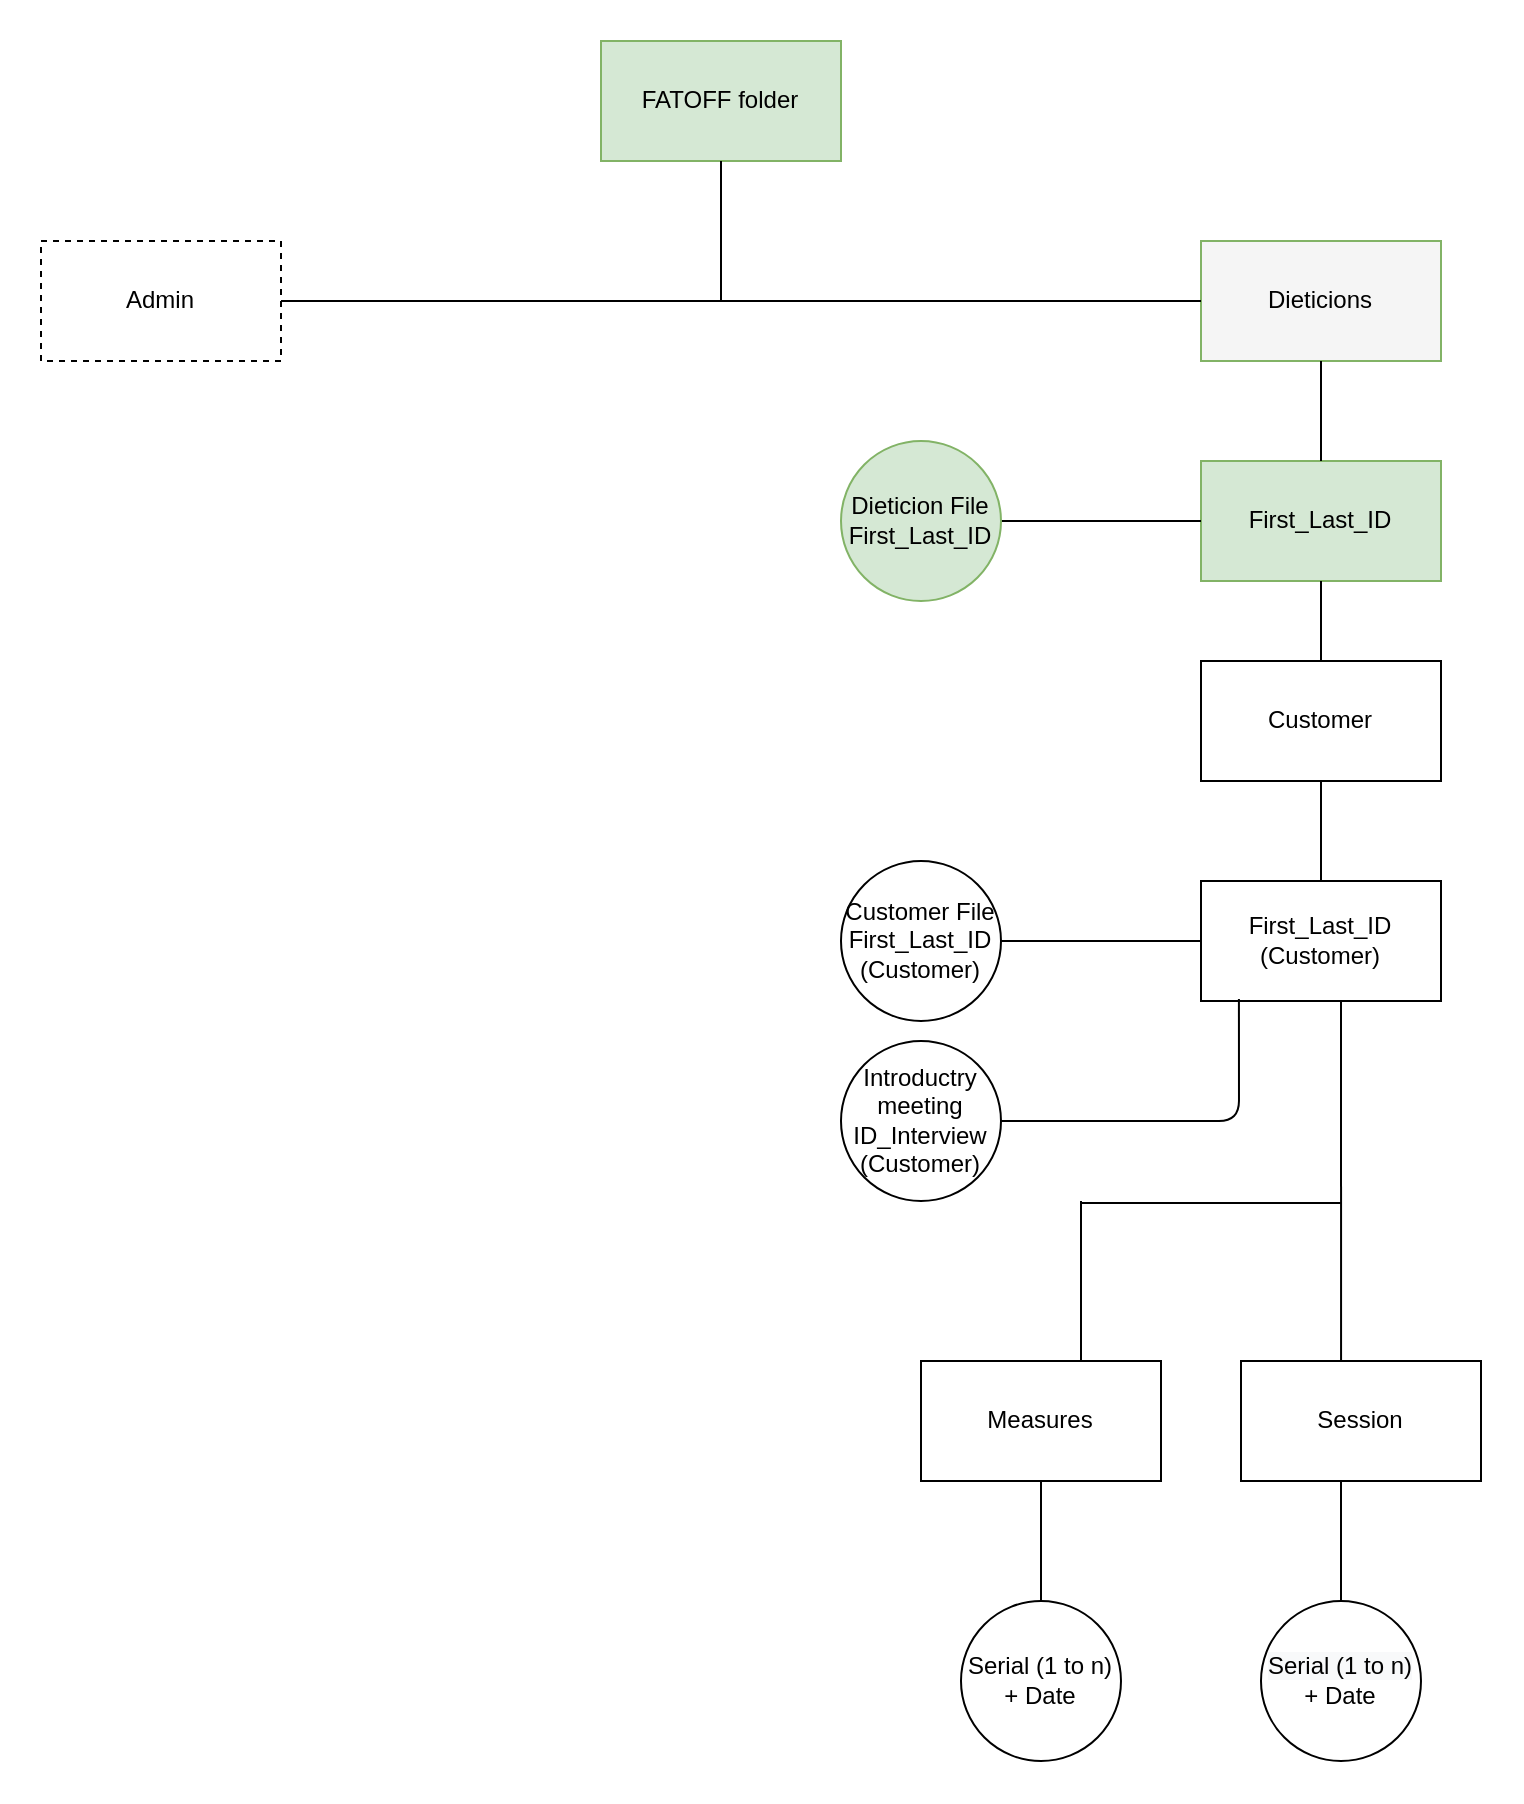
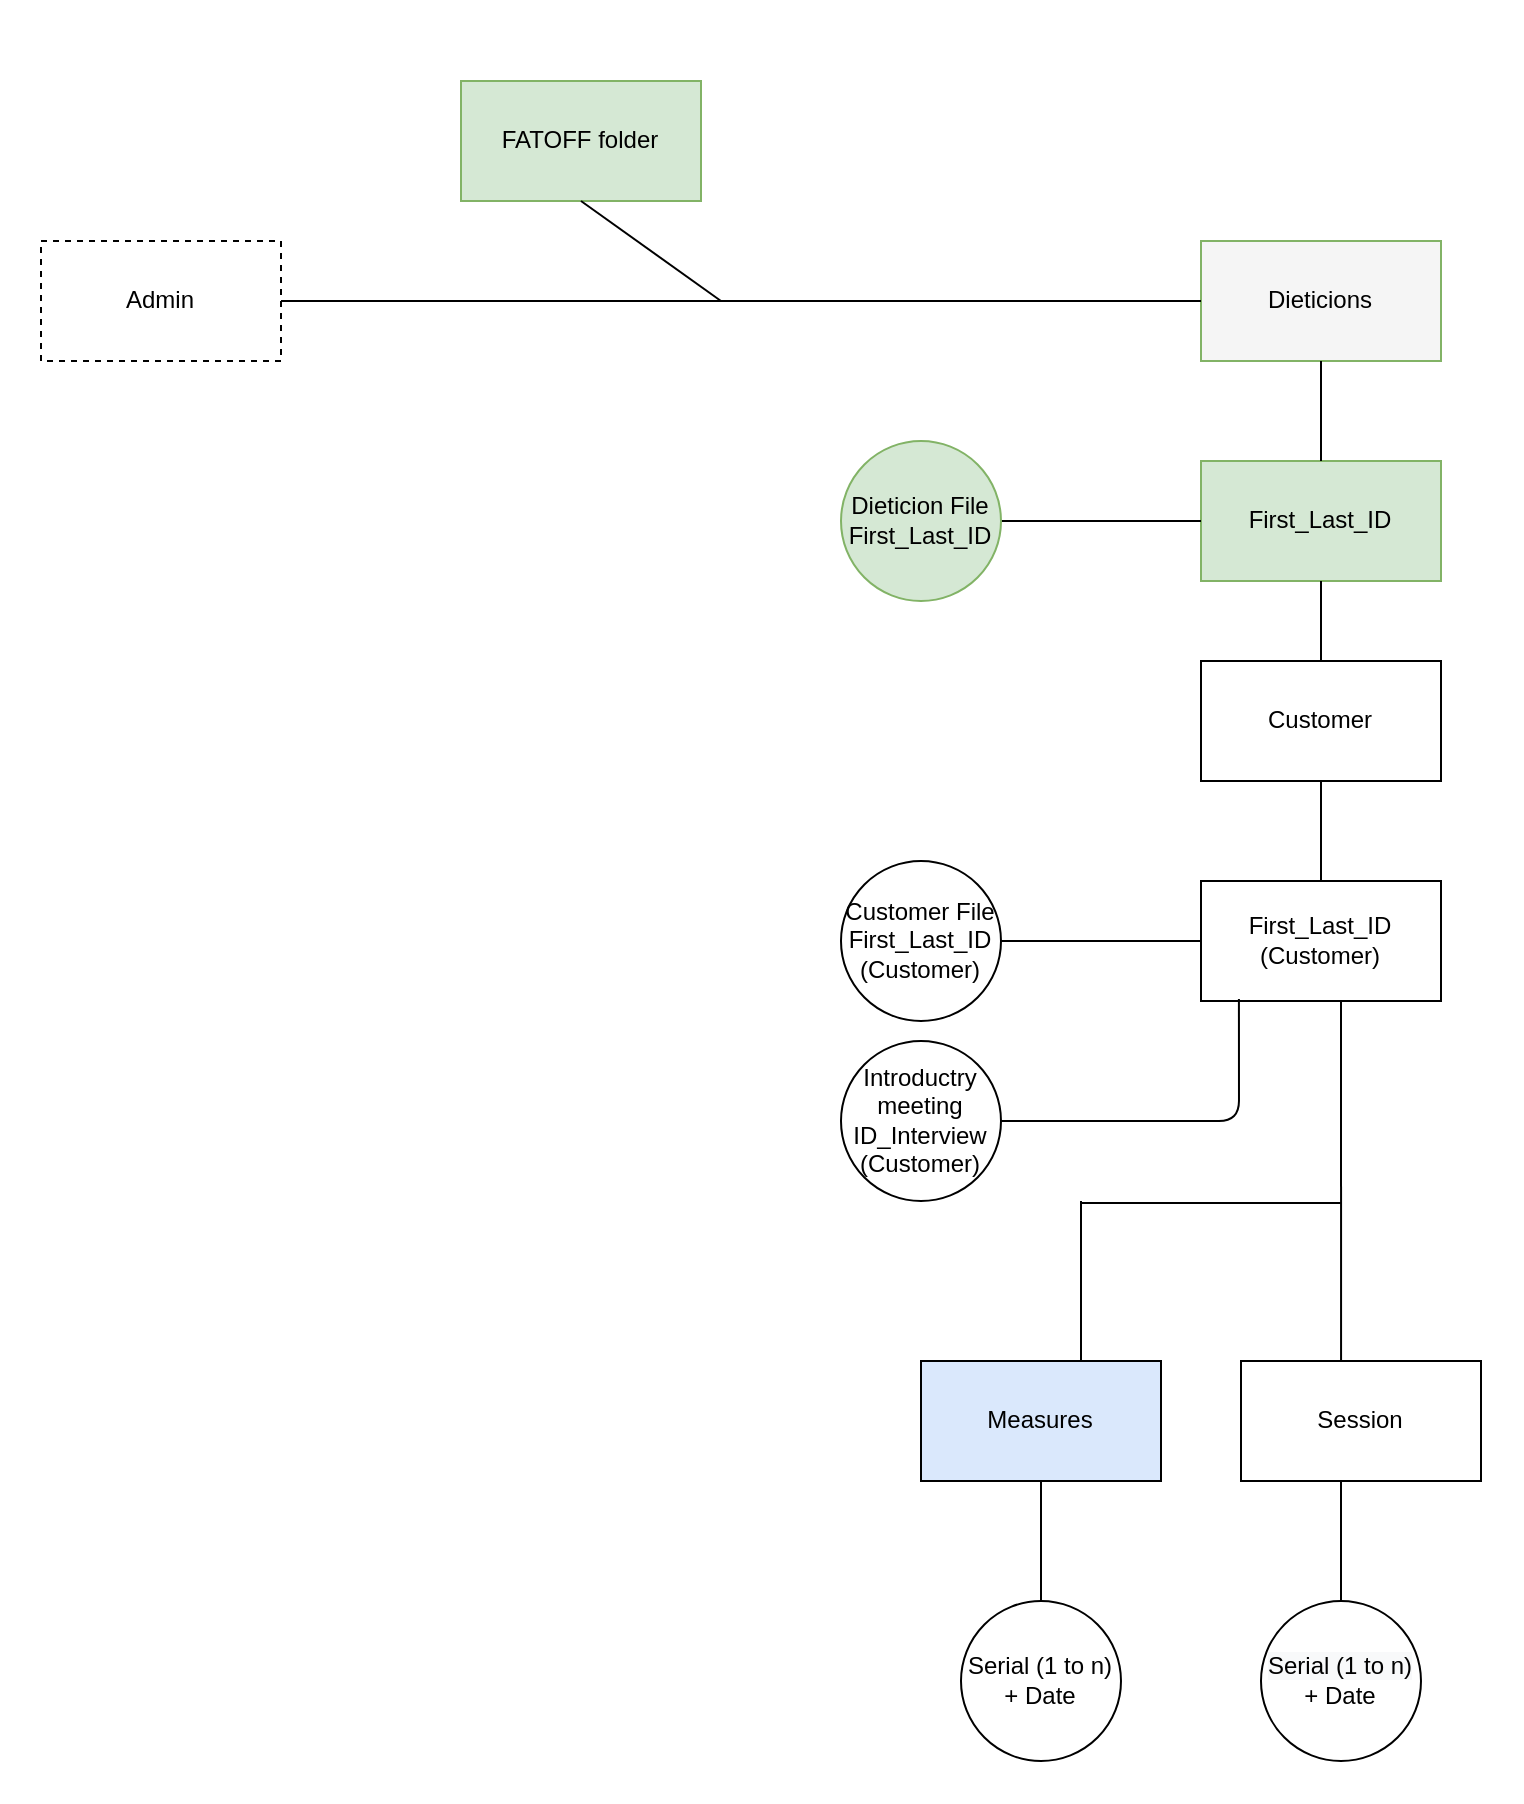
node "FATOFF folder": moved (721, 101) -> (581, 141)
node "Measures": fillcolor #ffffff -> #dae8fc
